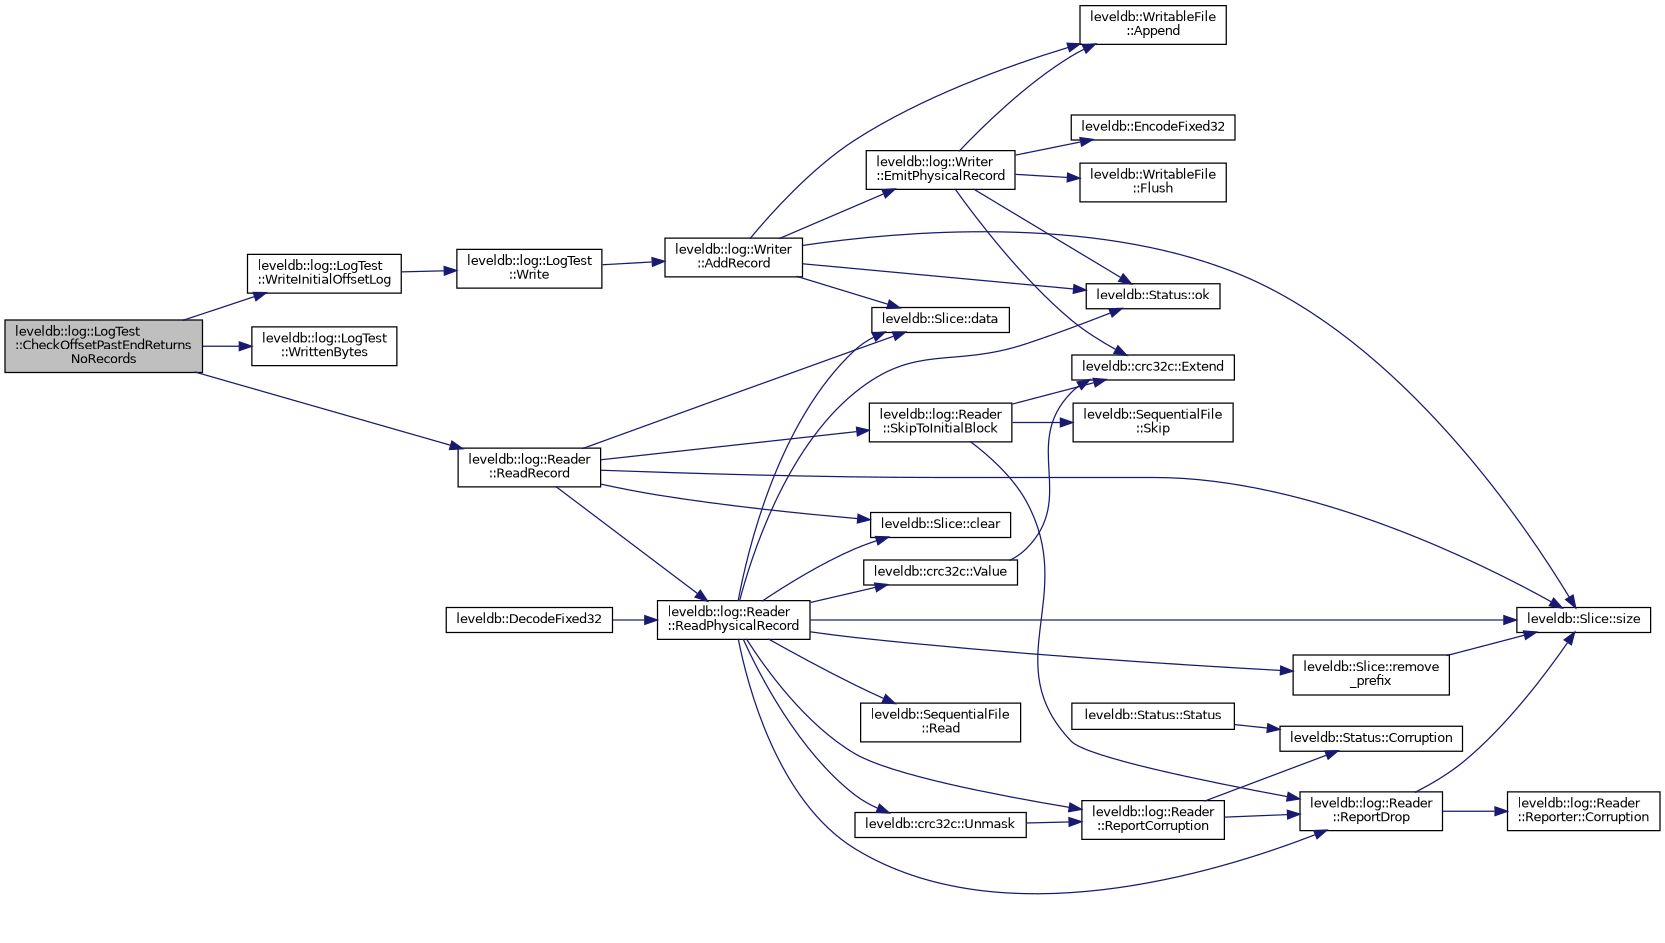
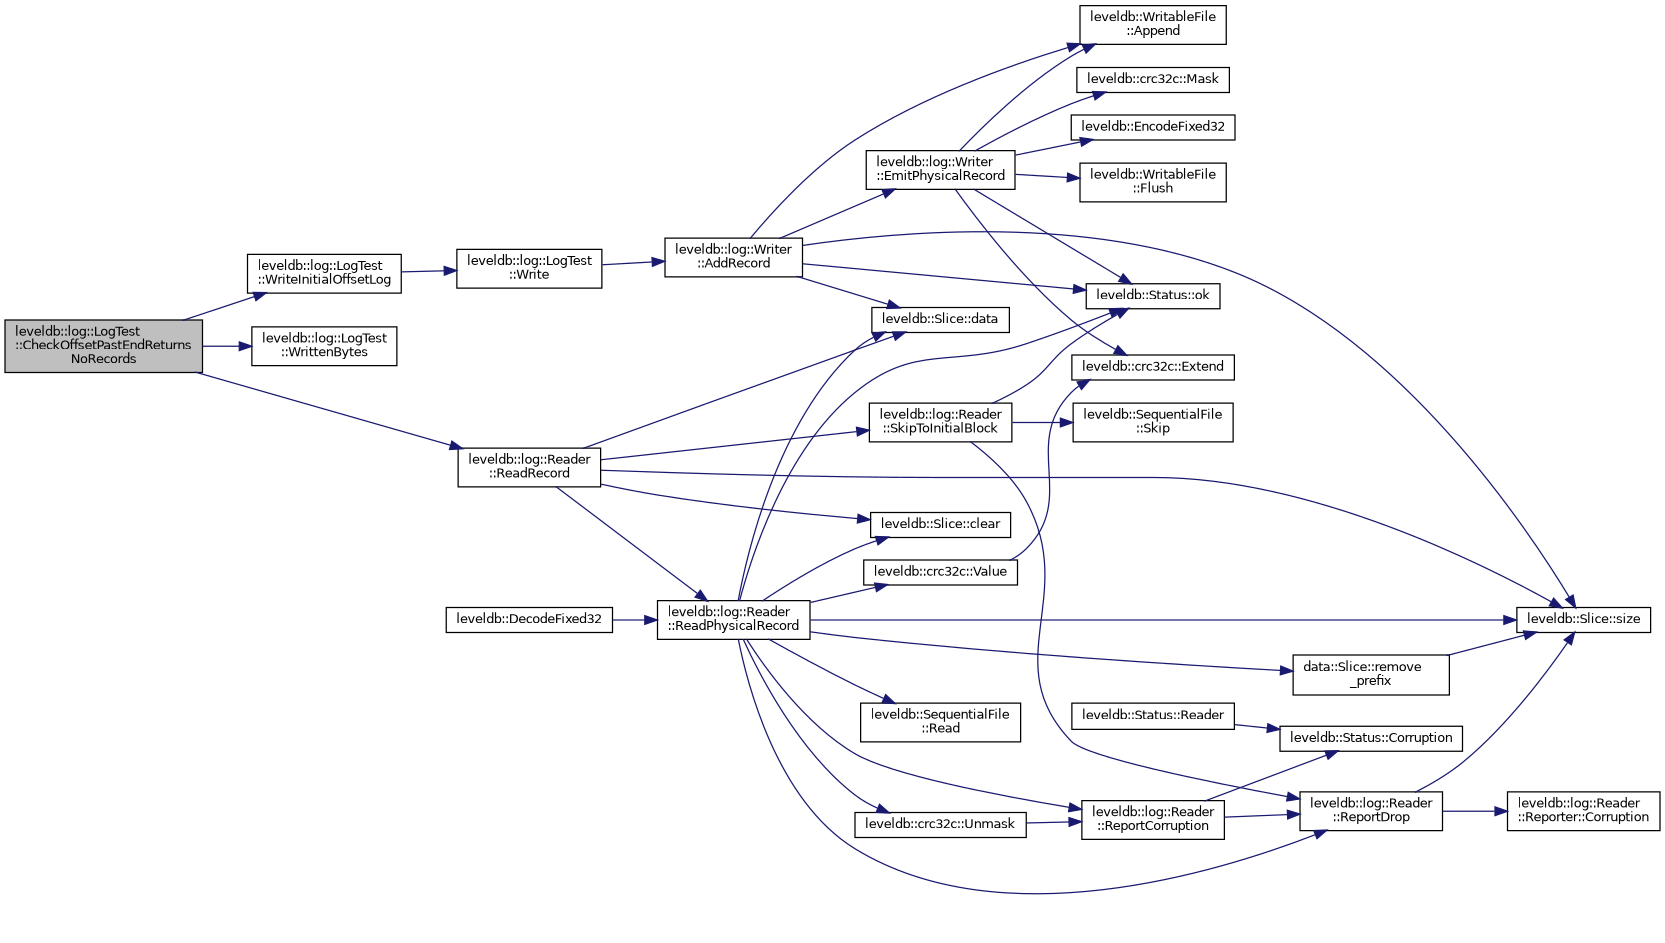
node "leveldb::crc32c::Mask": added
edge "leveldb::log::Reader ::SkipToInitialBlock" -> "leveldb::crc32c::Extend": now "leveldb::log::Reader ::SkipToInitialBlock" -> "leveldb::Status::ok"
node "leveldb::Slice::remove _prefix": label "leveldb::Slice::remove _prefix" -> "data::Slice::remove _prefix"
node "leveldb::Status::Status": label "leveldb::Status::Status" -> "leveldb::Status::Reader"
